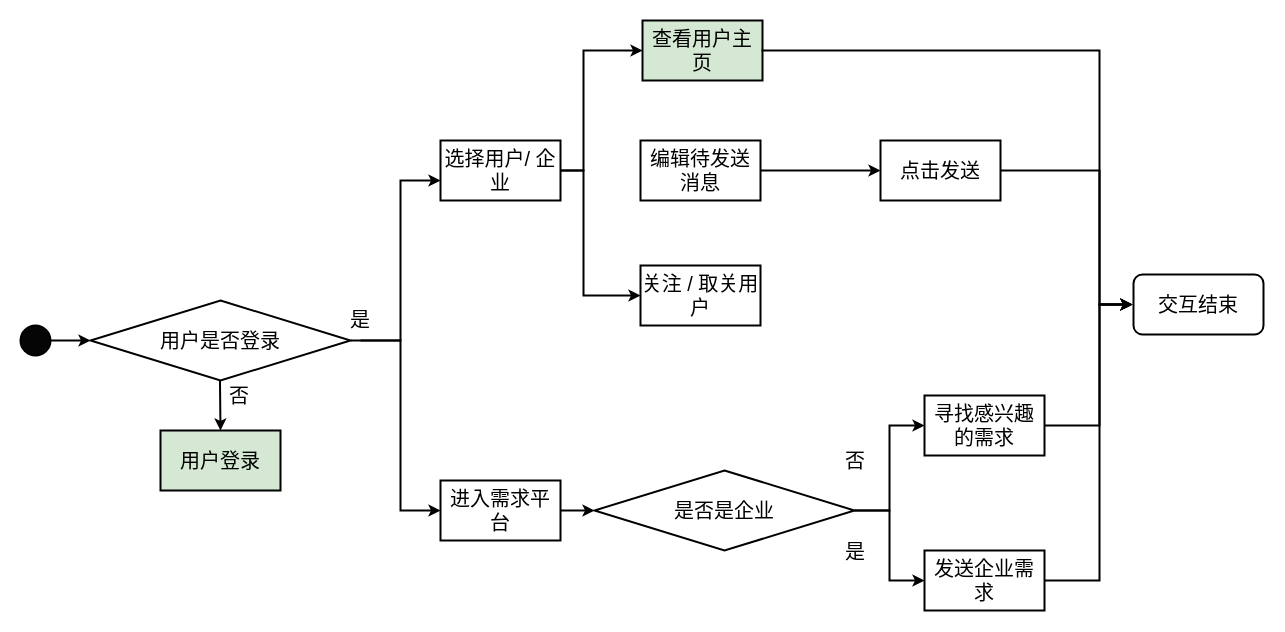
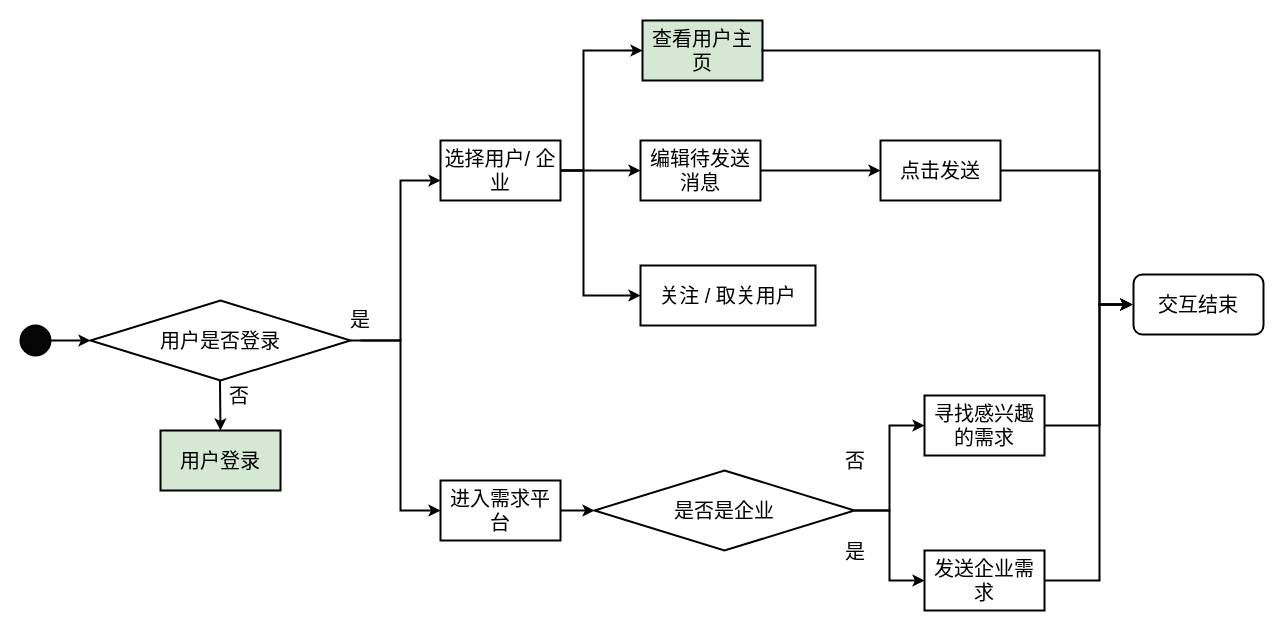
edge "选择用户/ 企业" -> "编辑待发送消息": added
node "关注 / 取关用户": size 120x60 -> 175x60
